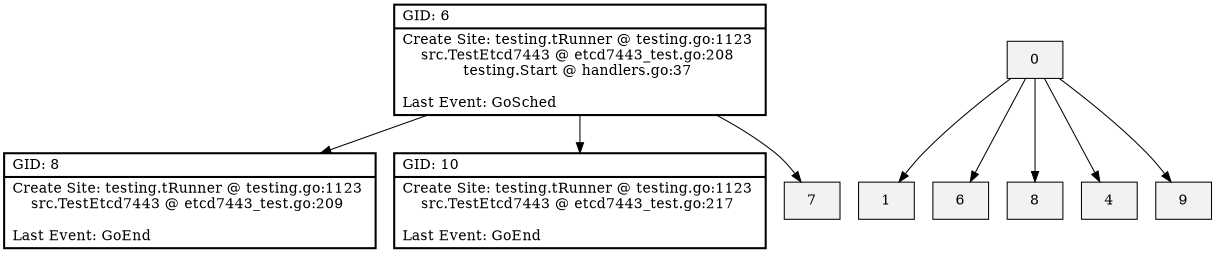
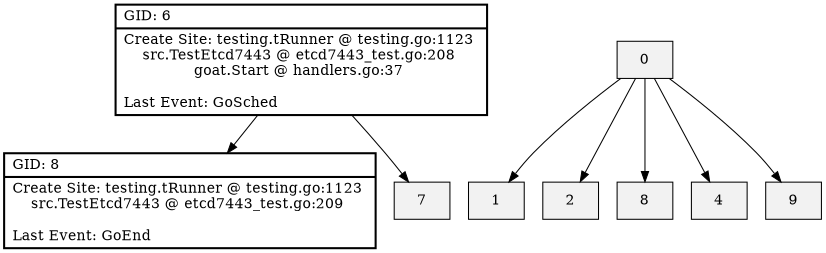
node "GID: 6": text "testing.Start @ handlers.go:37" -> "goat.Start @ handlers.go:37"
node "GID: 10": removed
node "6": label "6" -> "2"
